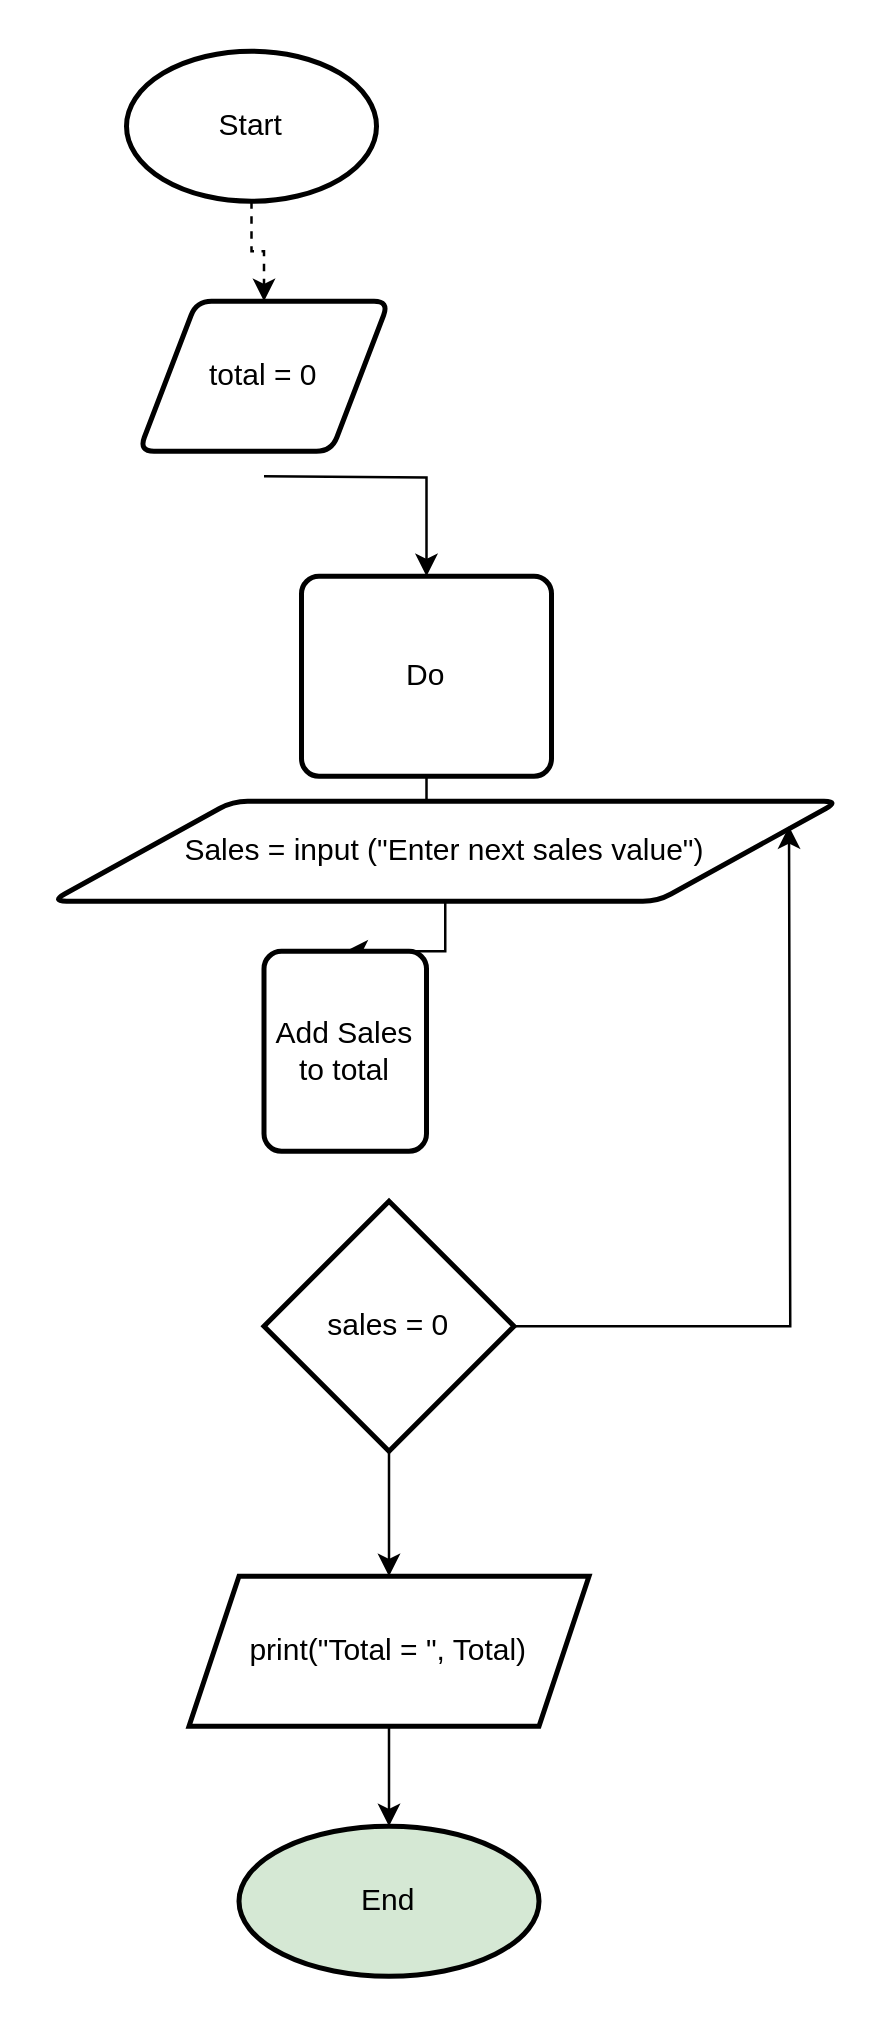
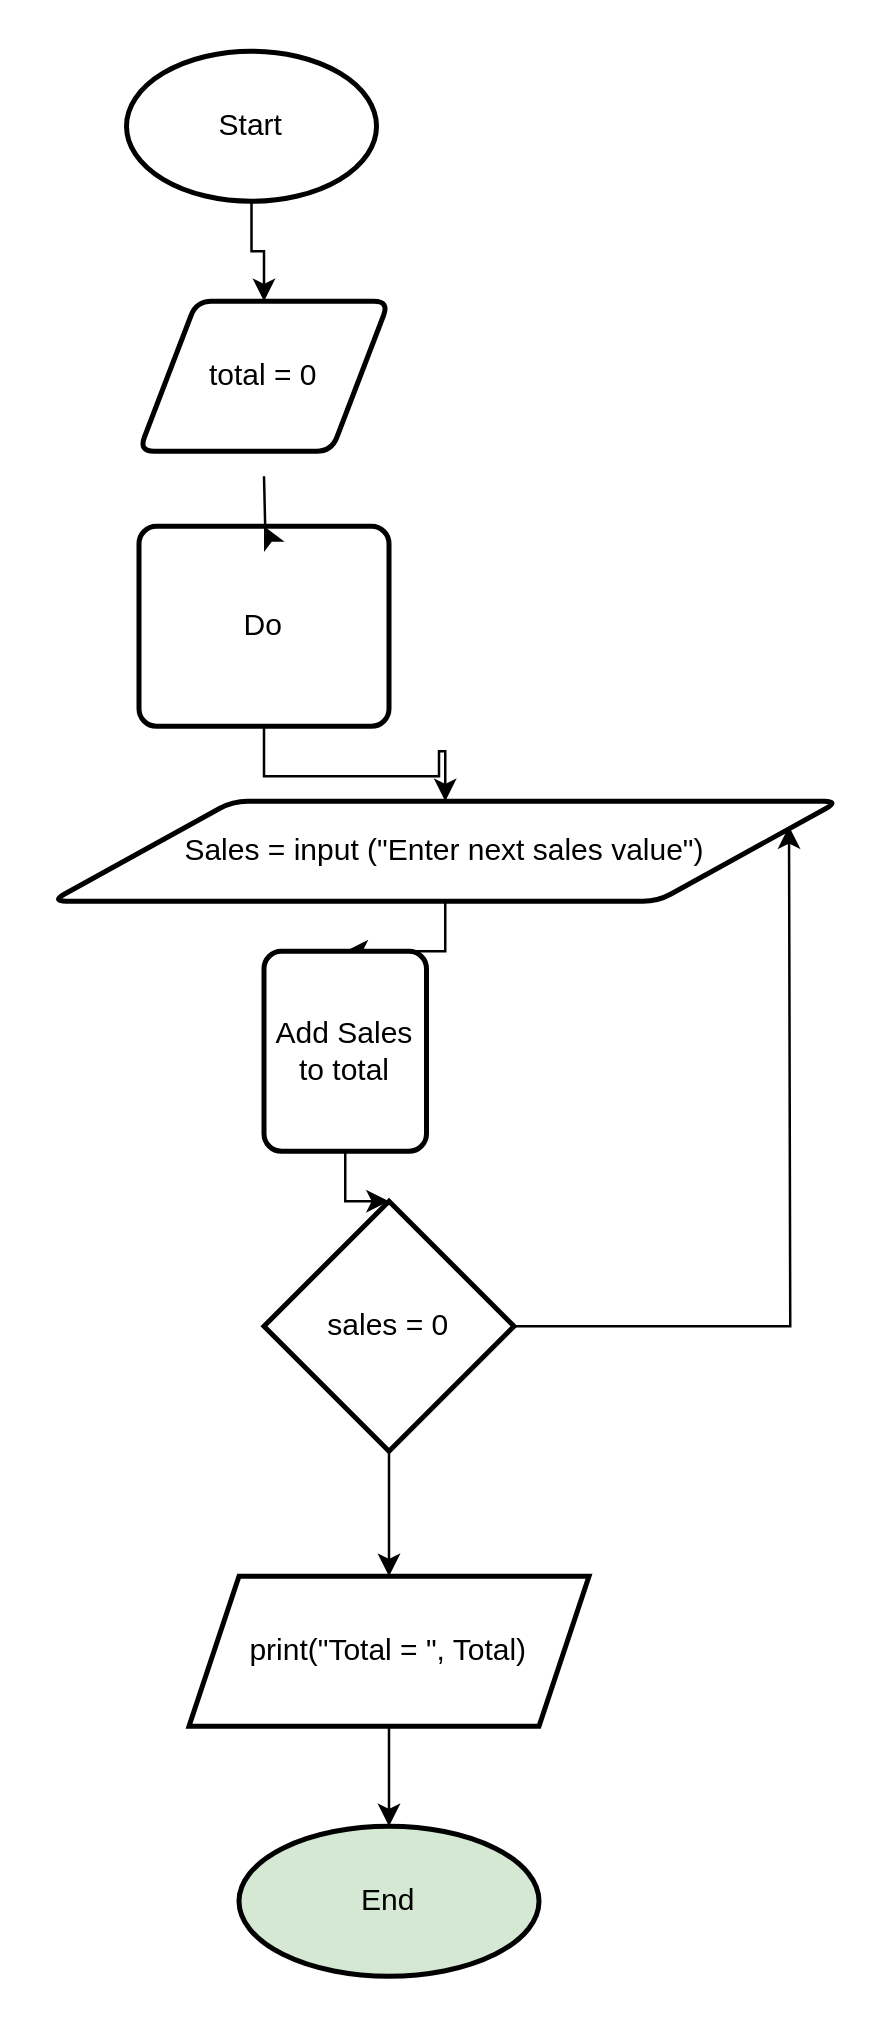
edge "Start" -> "total = 0": style dashed -> solid
node "Do": moved (426, 676) -> (264, 626)
edge "Add Sales to total" -> "sales = 0": added
